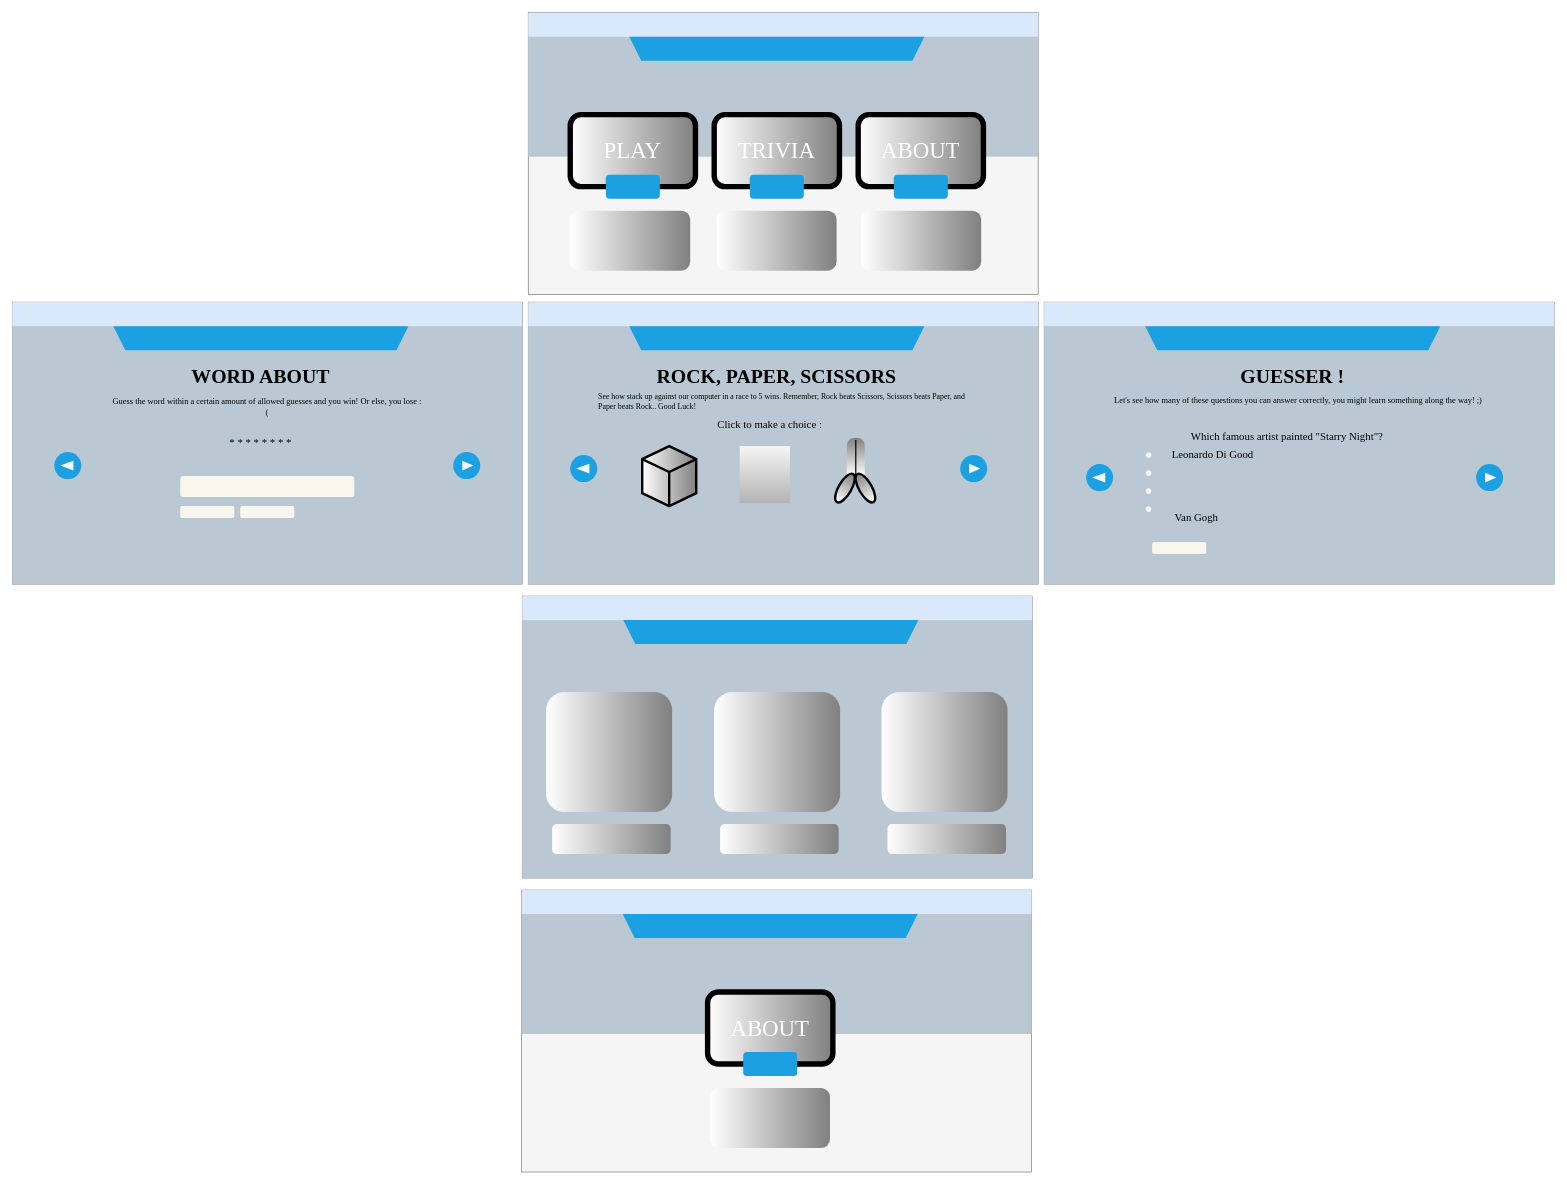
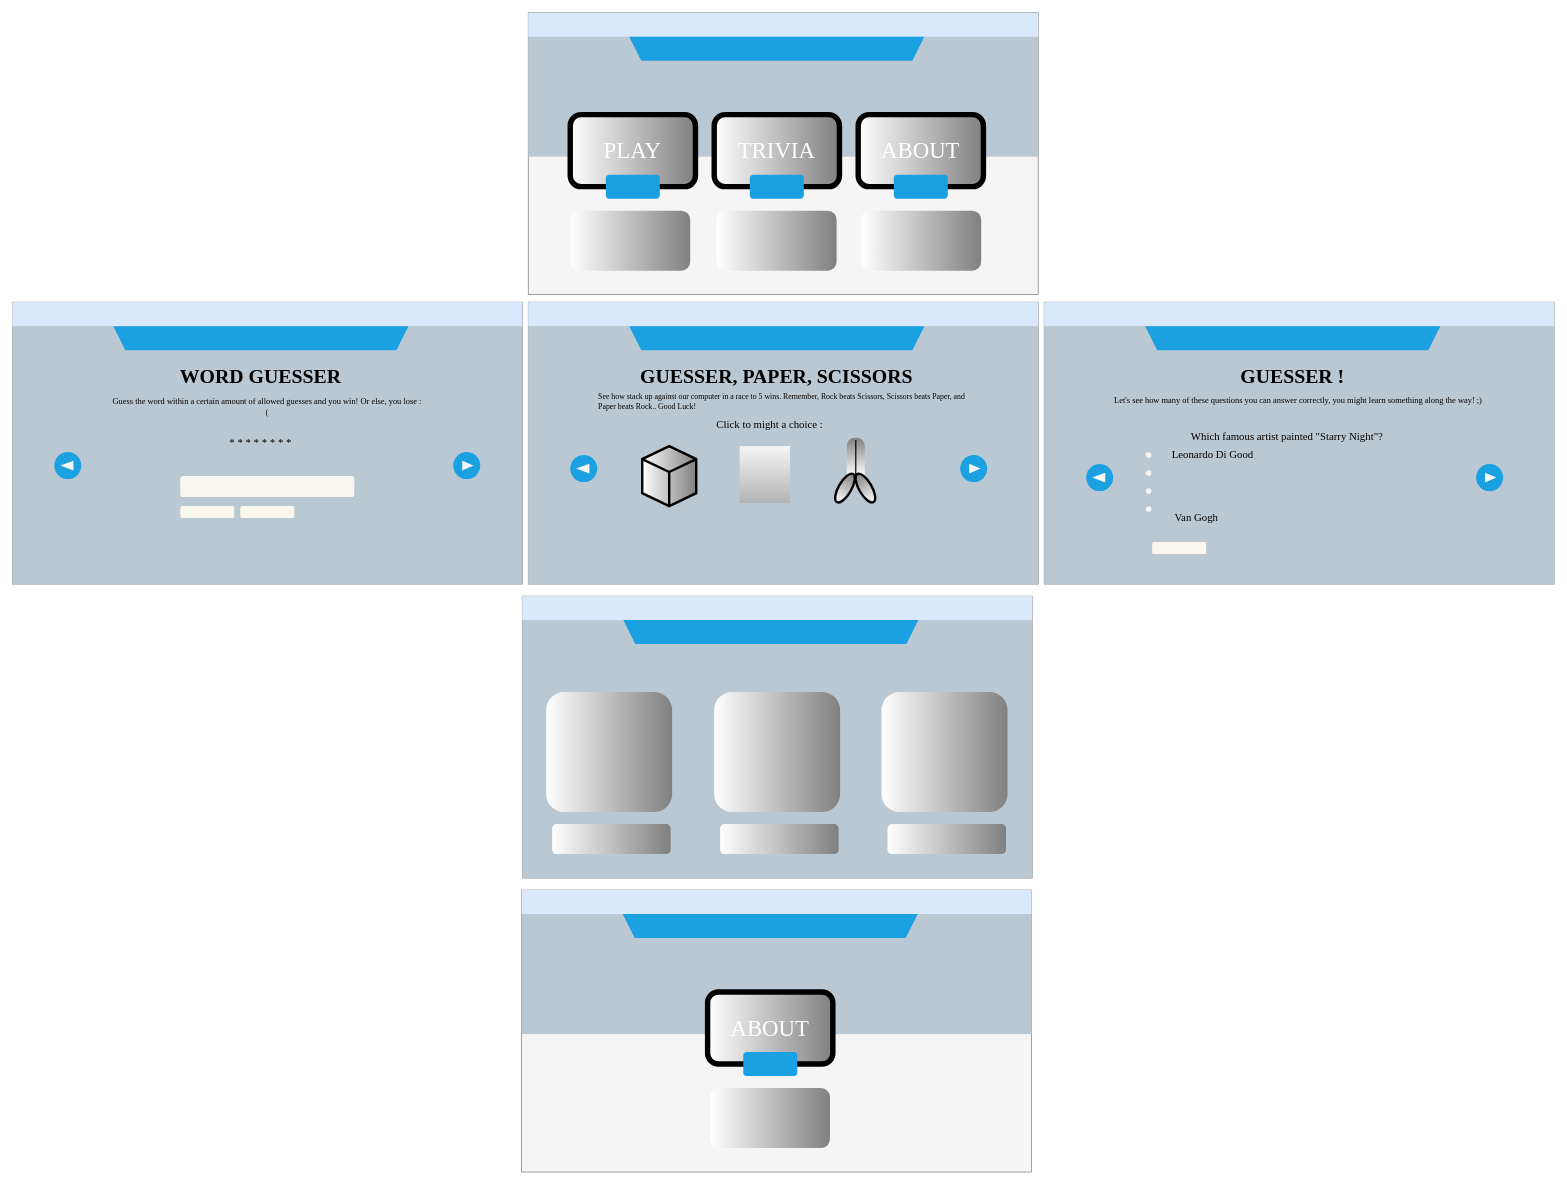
node "WORD ABOUT": label "WORD ABOUT" -> "WORD GUESSER"
node "ROCK, PAPER, SCISSORS": label "ROCK, PAPER, SCISSORS" -> "GUESSER, PAPER, SCISSORS"
node "Click to make a choice :": label "Click to make a choice :" -> "Click to might a choice :"
